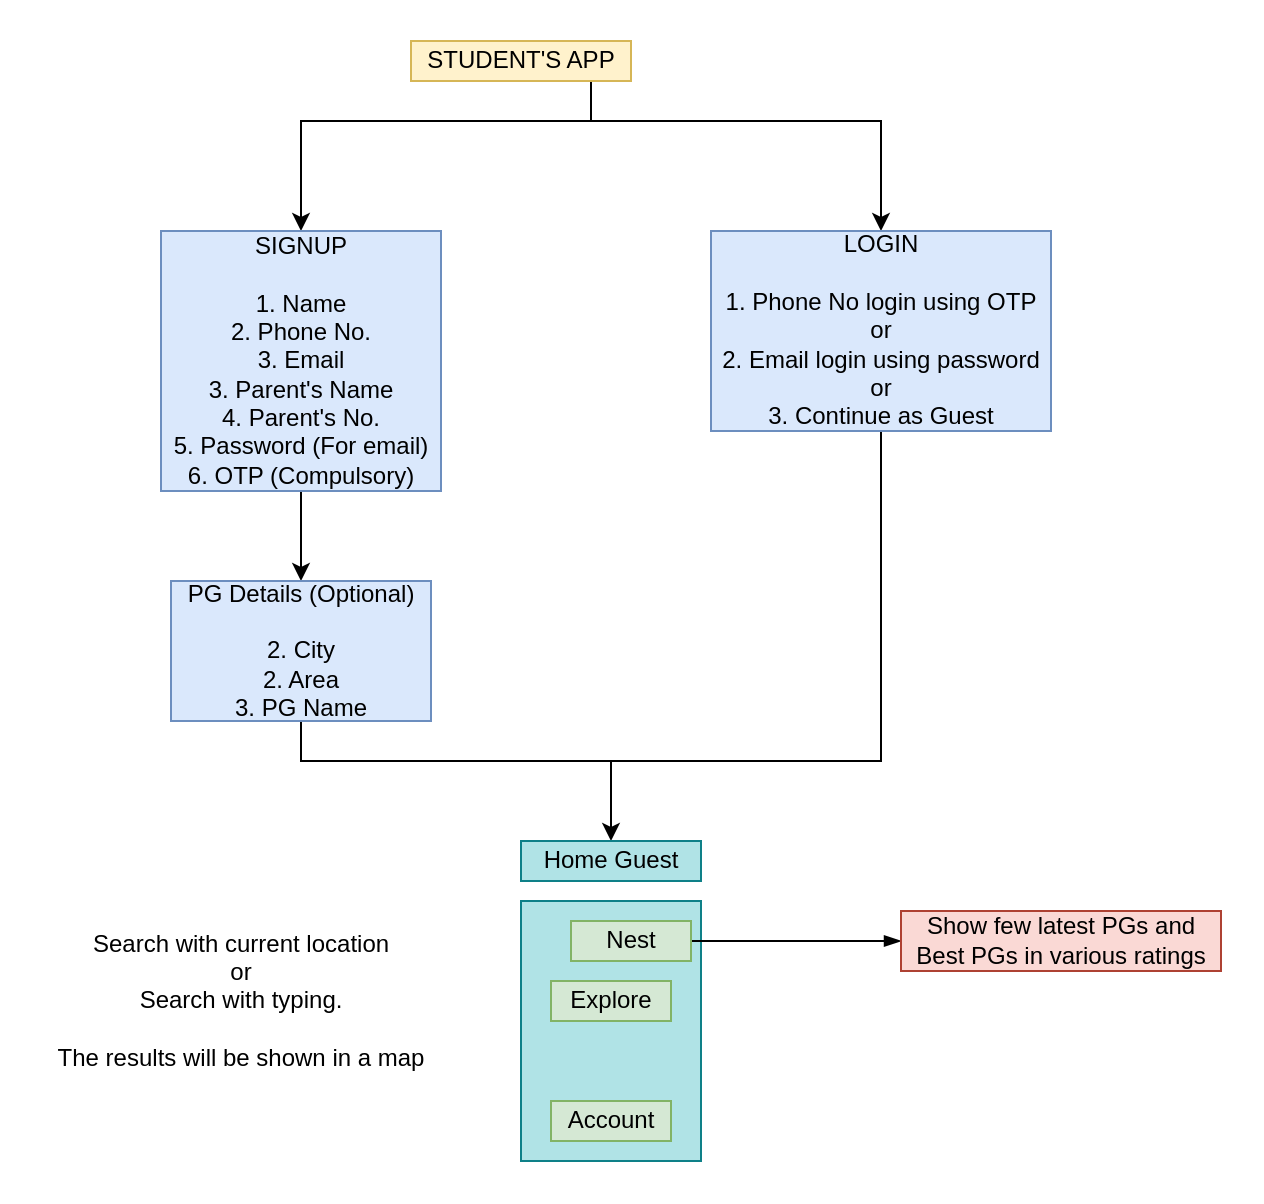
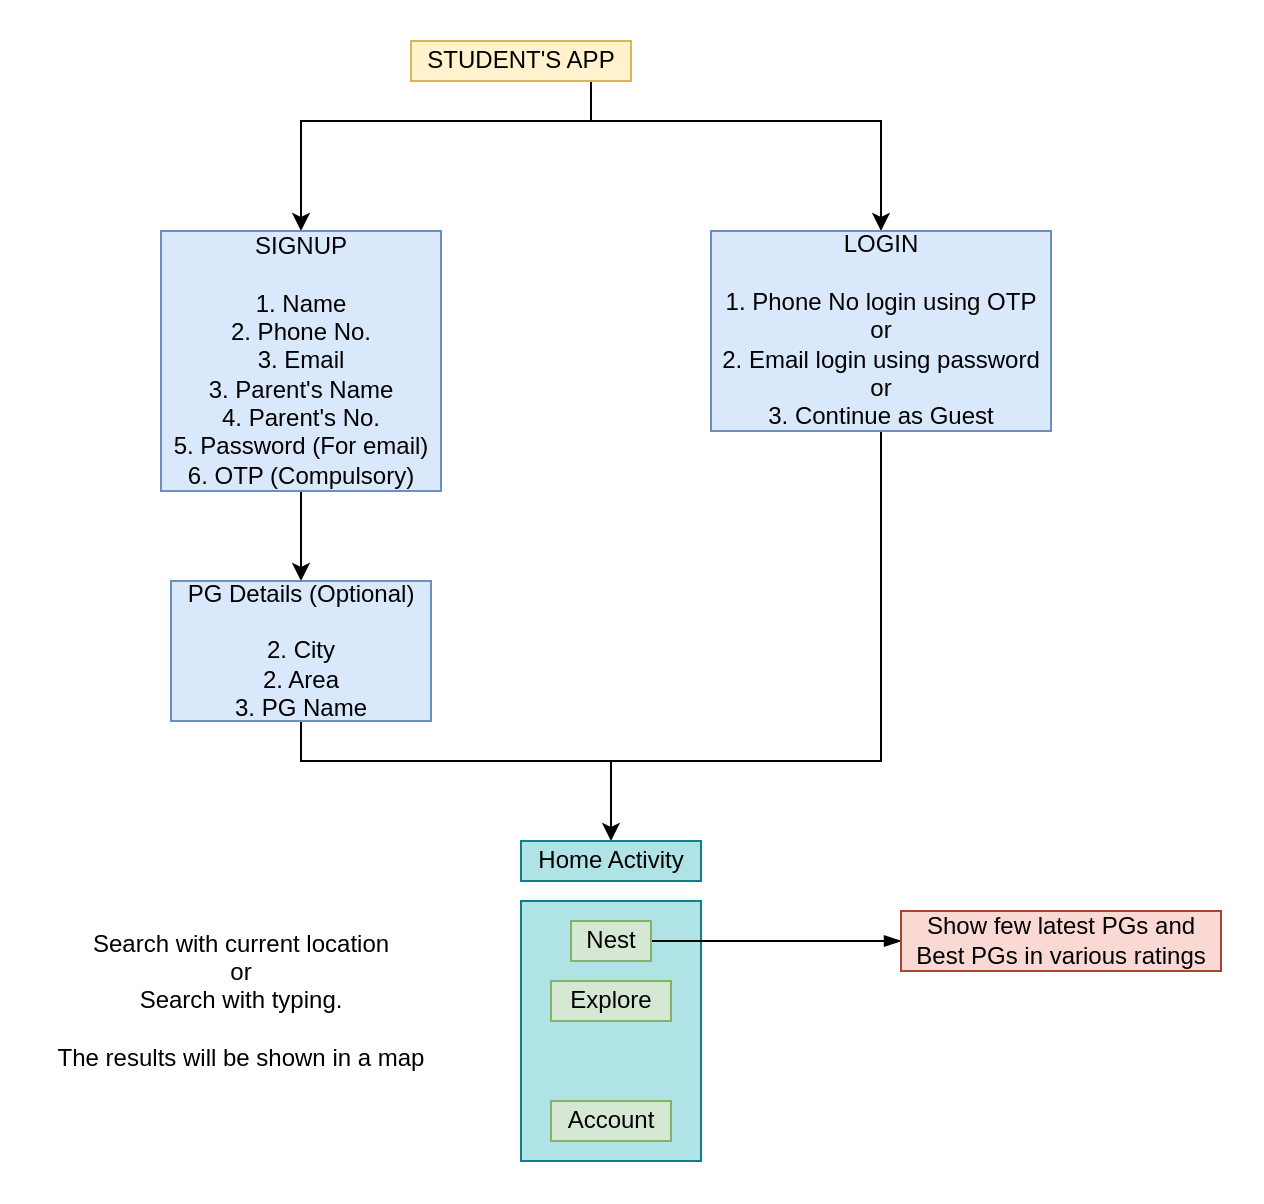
node "Home Guest": label "Home Guest" -> "Home Activity"
node "Nest": size 120x40 -> 80x40
